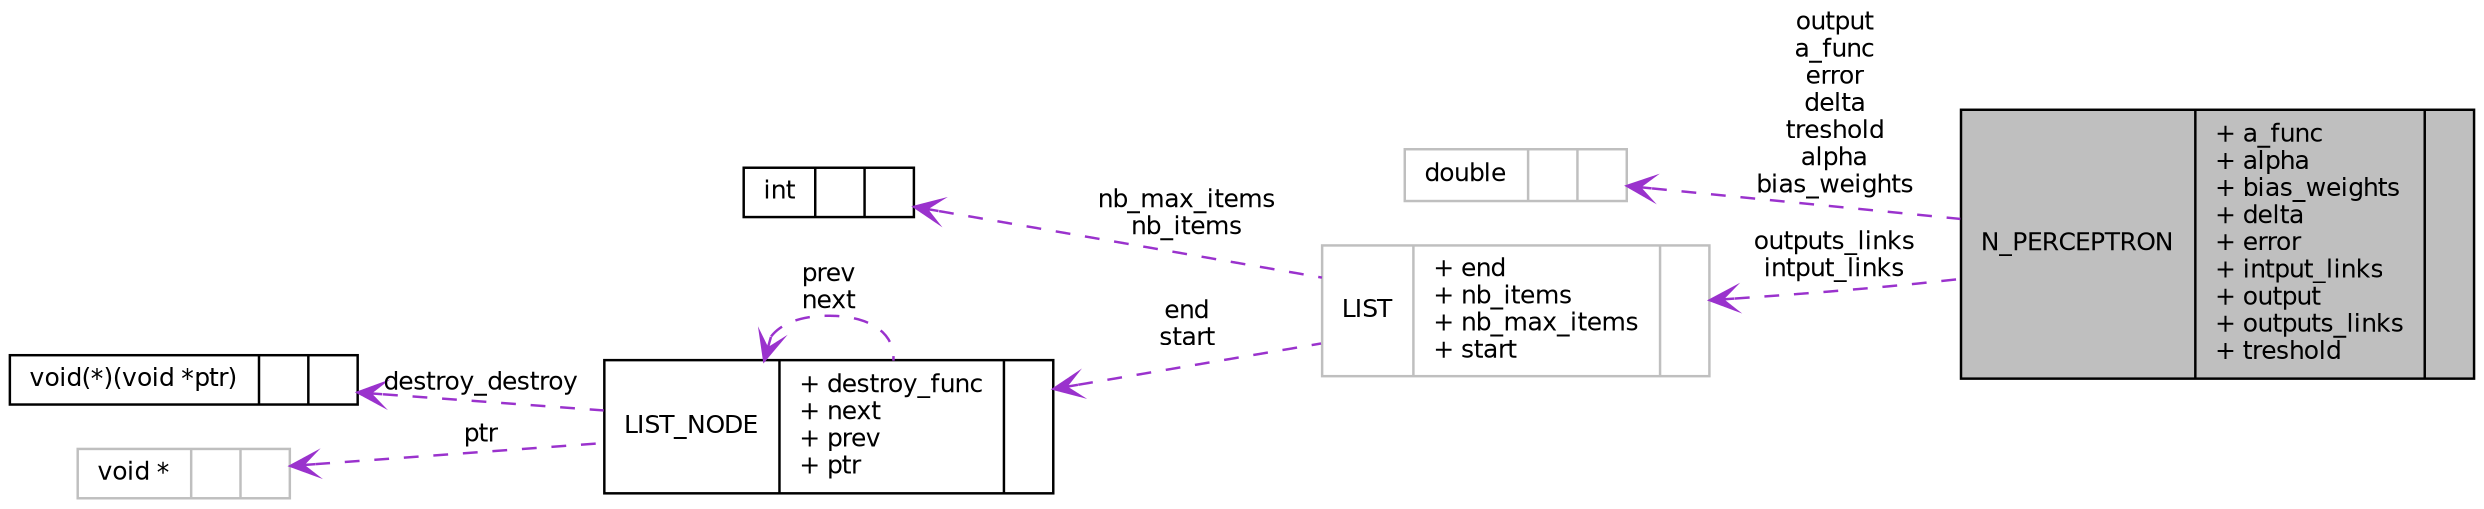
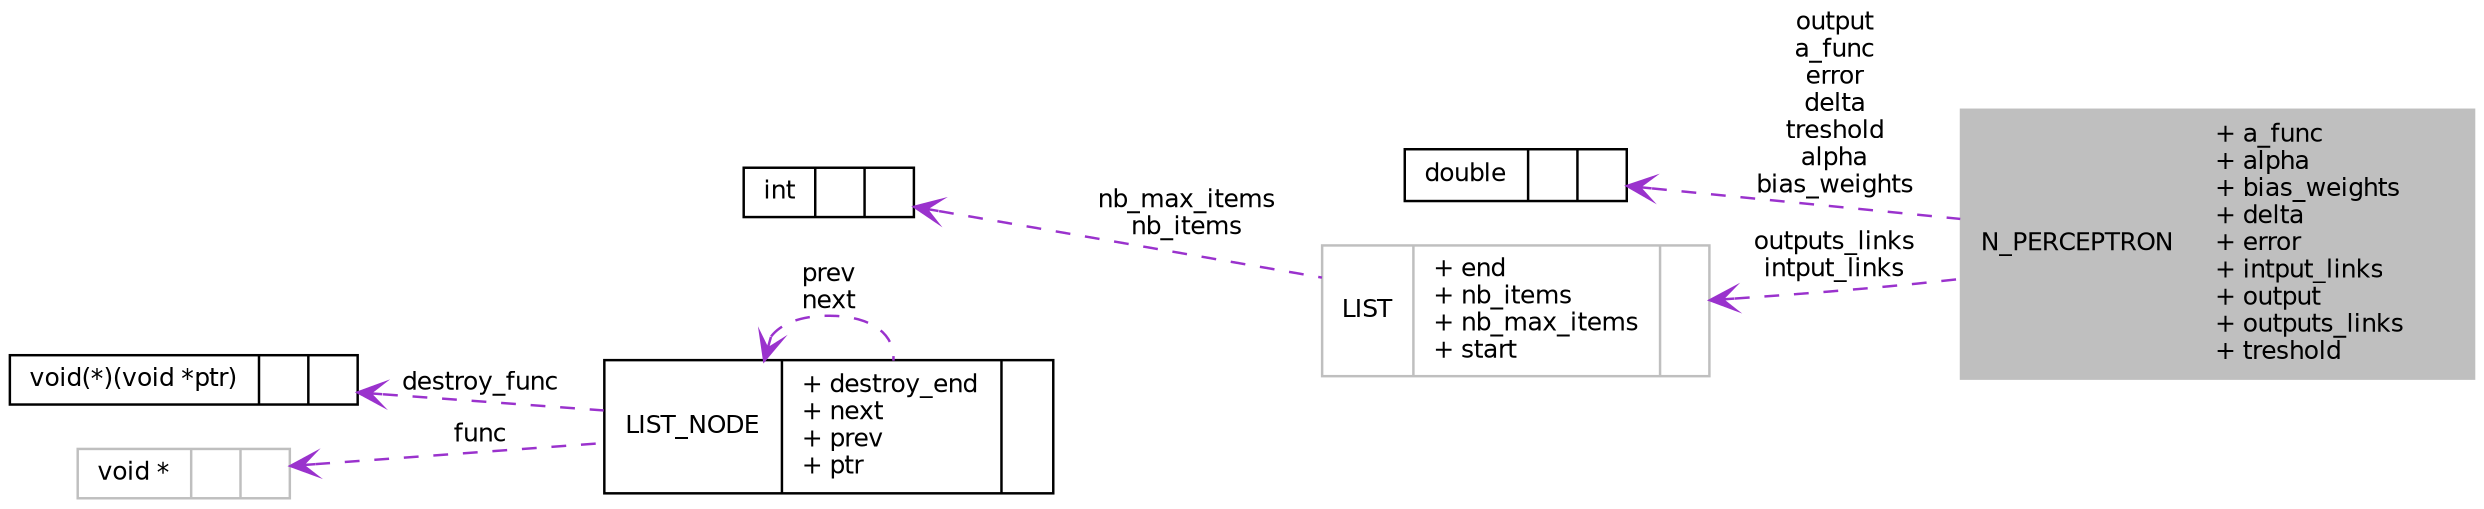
node "double": color grey75 -> black
node "N_PERCEPTRON": color black -> grey75
edge "LIST" -> "LIST_NODE": removed, label "end start"
edge "LIST_NODE" -> "void(*)(void *ptr)": label "destroy_destroy" -> "destroy_func"
node "LIST_NODE": text "+ destroy_func" -> "+ destroy_end"
edge "LIST_NODE" -> "void *": label "ptr" -> "func"
